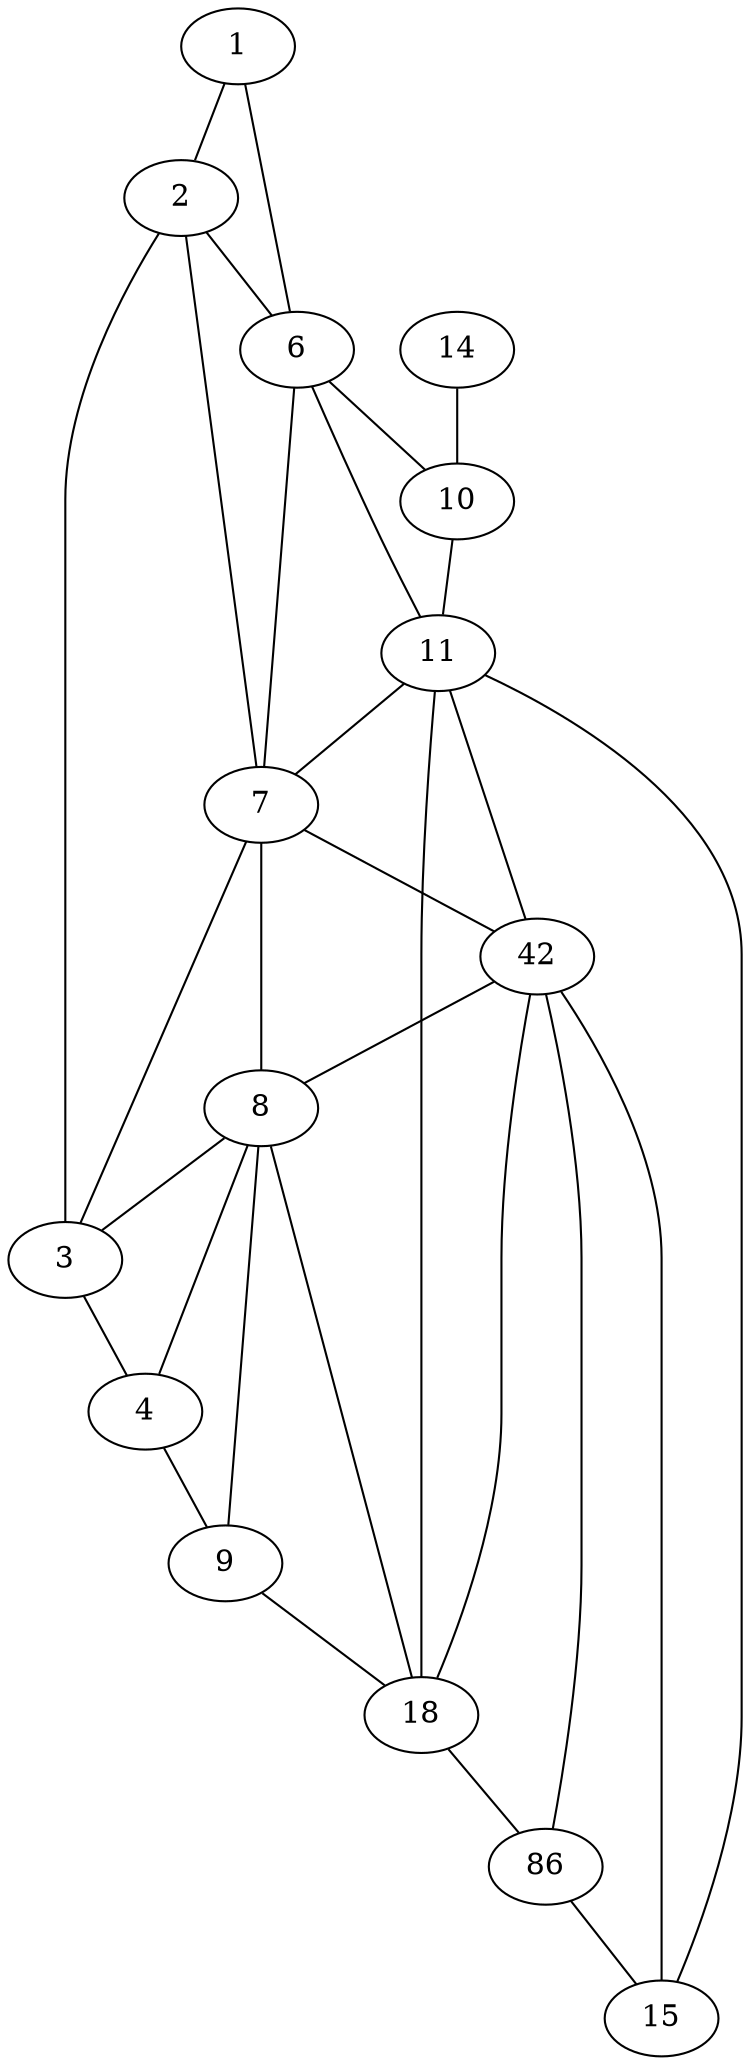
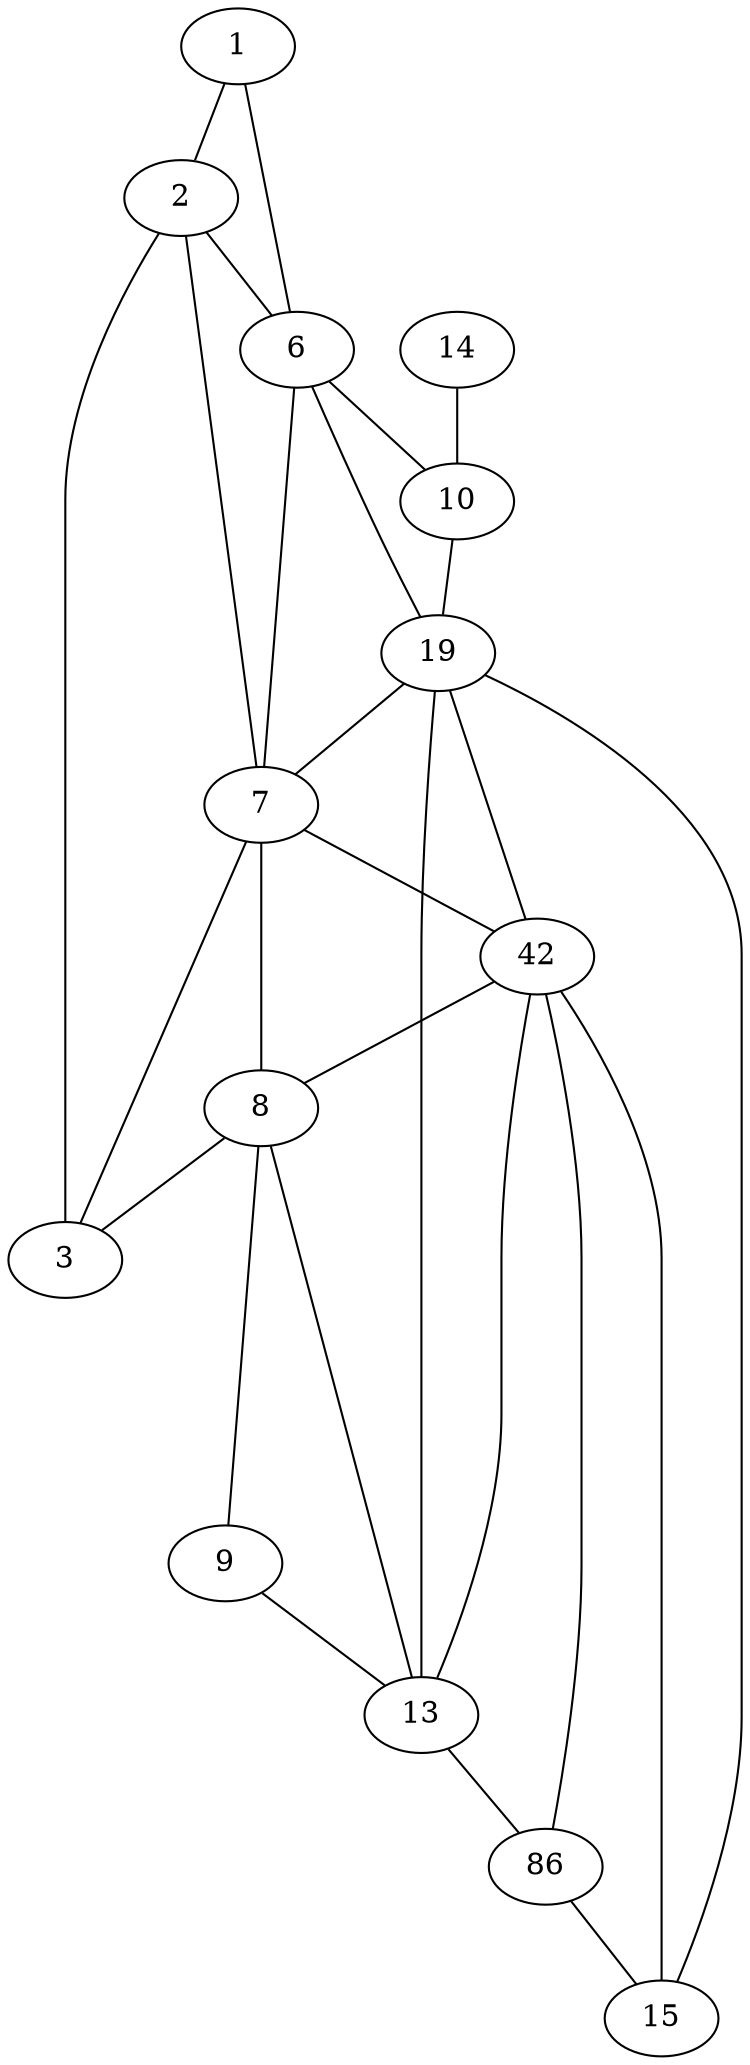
node "11": label "11" -> "19"
node "4": removed
node "18": label "18" -> "13"
